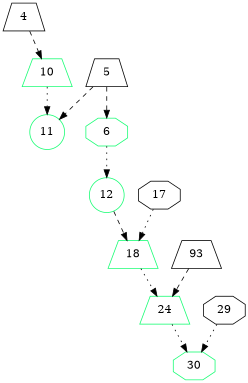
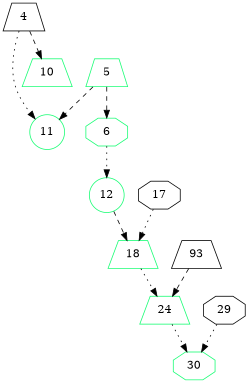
node "5": color black -> #17fd73
edge "10" -> "11": now "4" -> "11"
